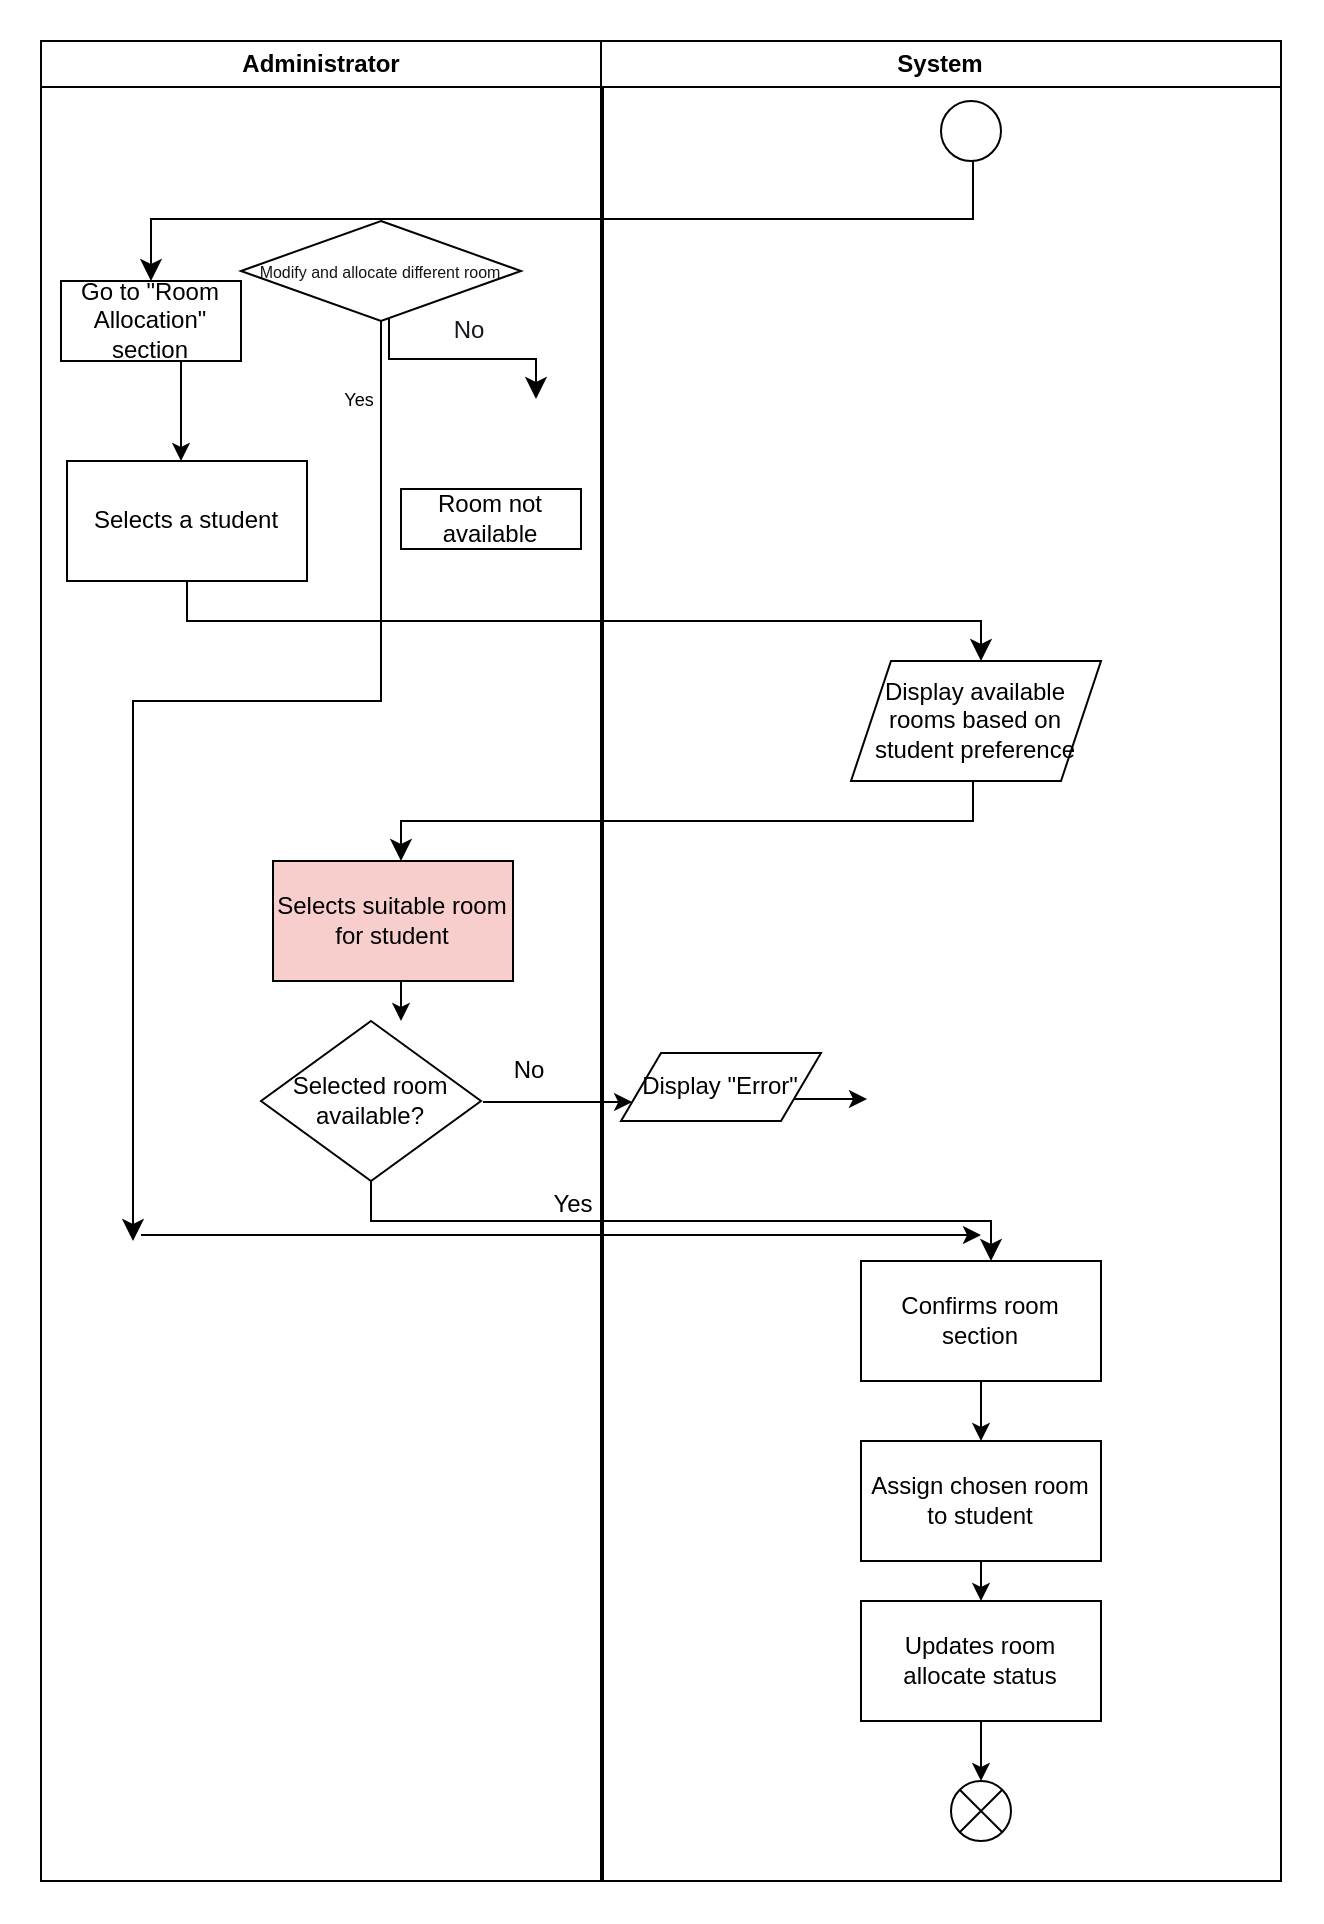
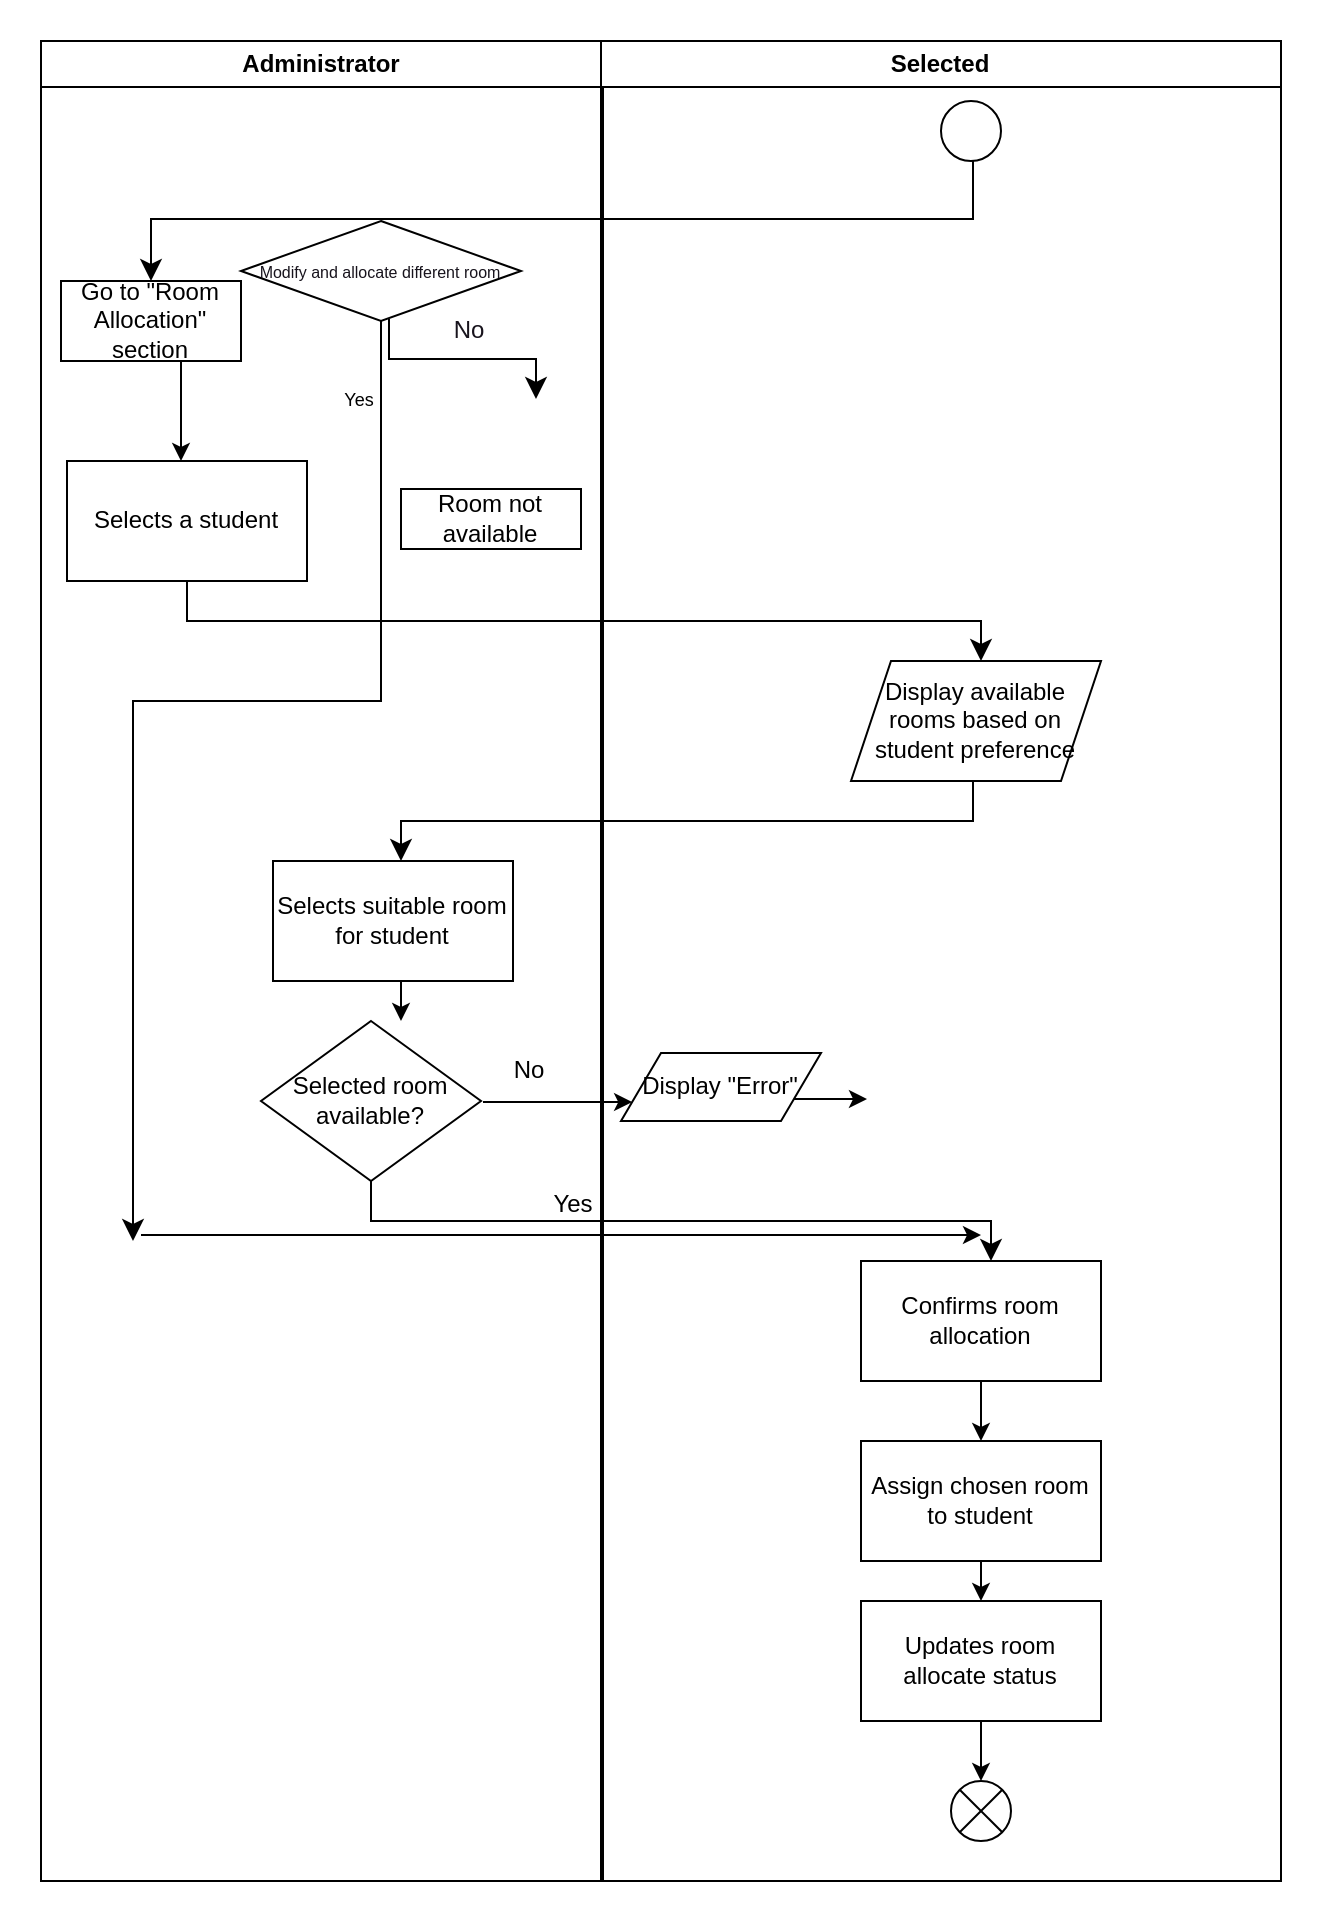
node "System": label "System" -> "Selected"
node "Selects suitable room for student": fillcolor #f8cecc -> #ffffff
node "Confirms room section": label "Confirms room section" -> "Confirms room allocation"
